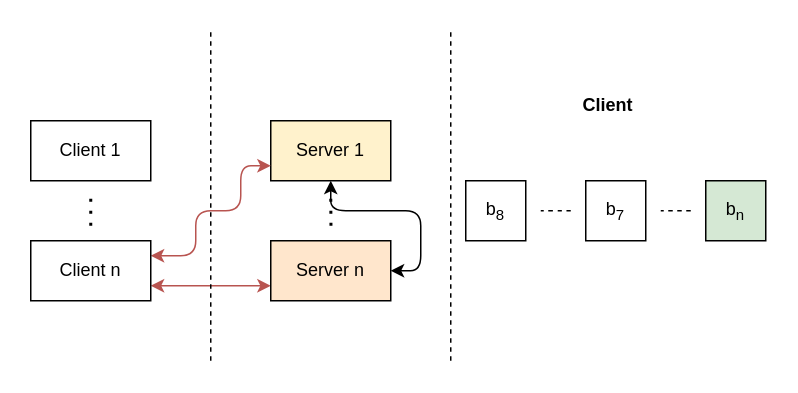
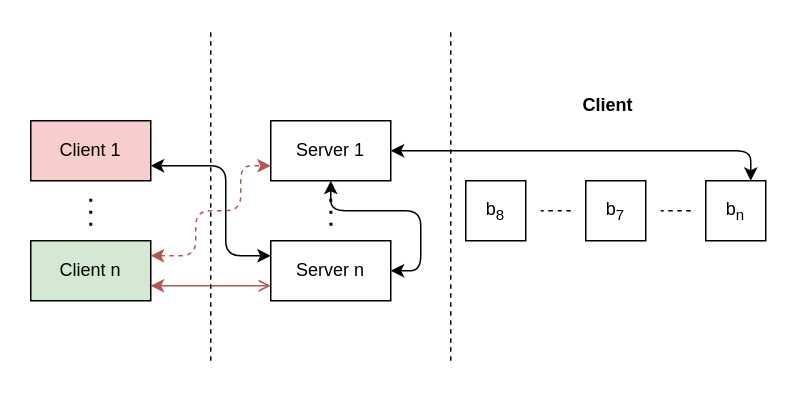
node "Client 1": fillcolor #ffffff -> #f8cecc
node "Server 1": fillcolor #fff2cc -> #ffffff
edge "Server 1" -- "bn": added
edge "Client 1" -- "Server n": added
edge "Server 1" -- "Client n": style solid -> dashed
node "bn": fillcolor #d5e8d4 -> #ffffff
node "Client n": fillcolor #ffffff -> #d5e8d4
node "Server n": fillcolor #ffe6cc -> #ffffff
edge "Client n" -- "Server n": arrowhead classic -> open
